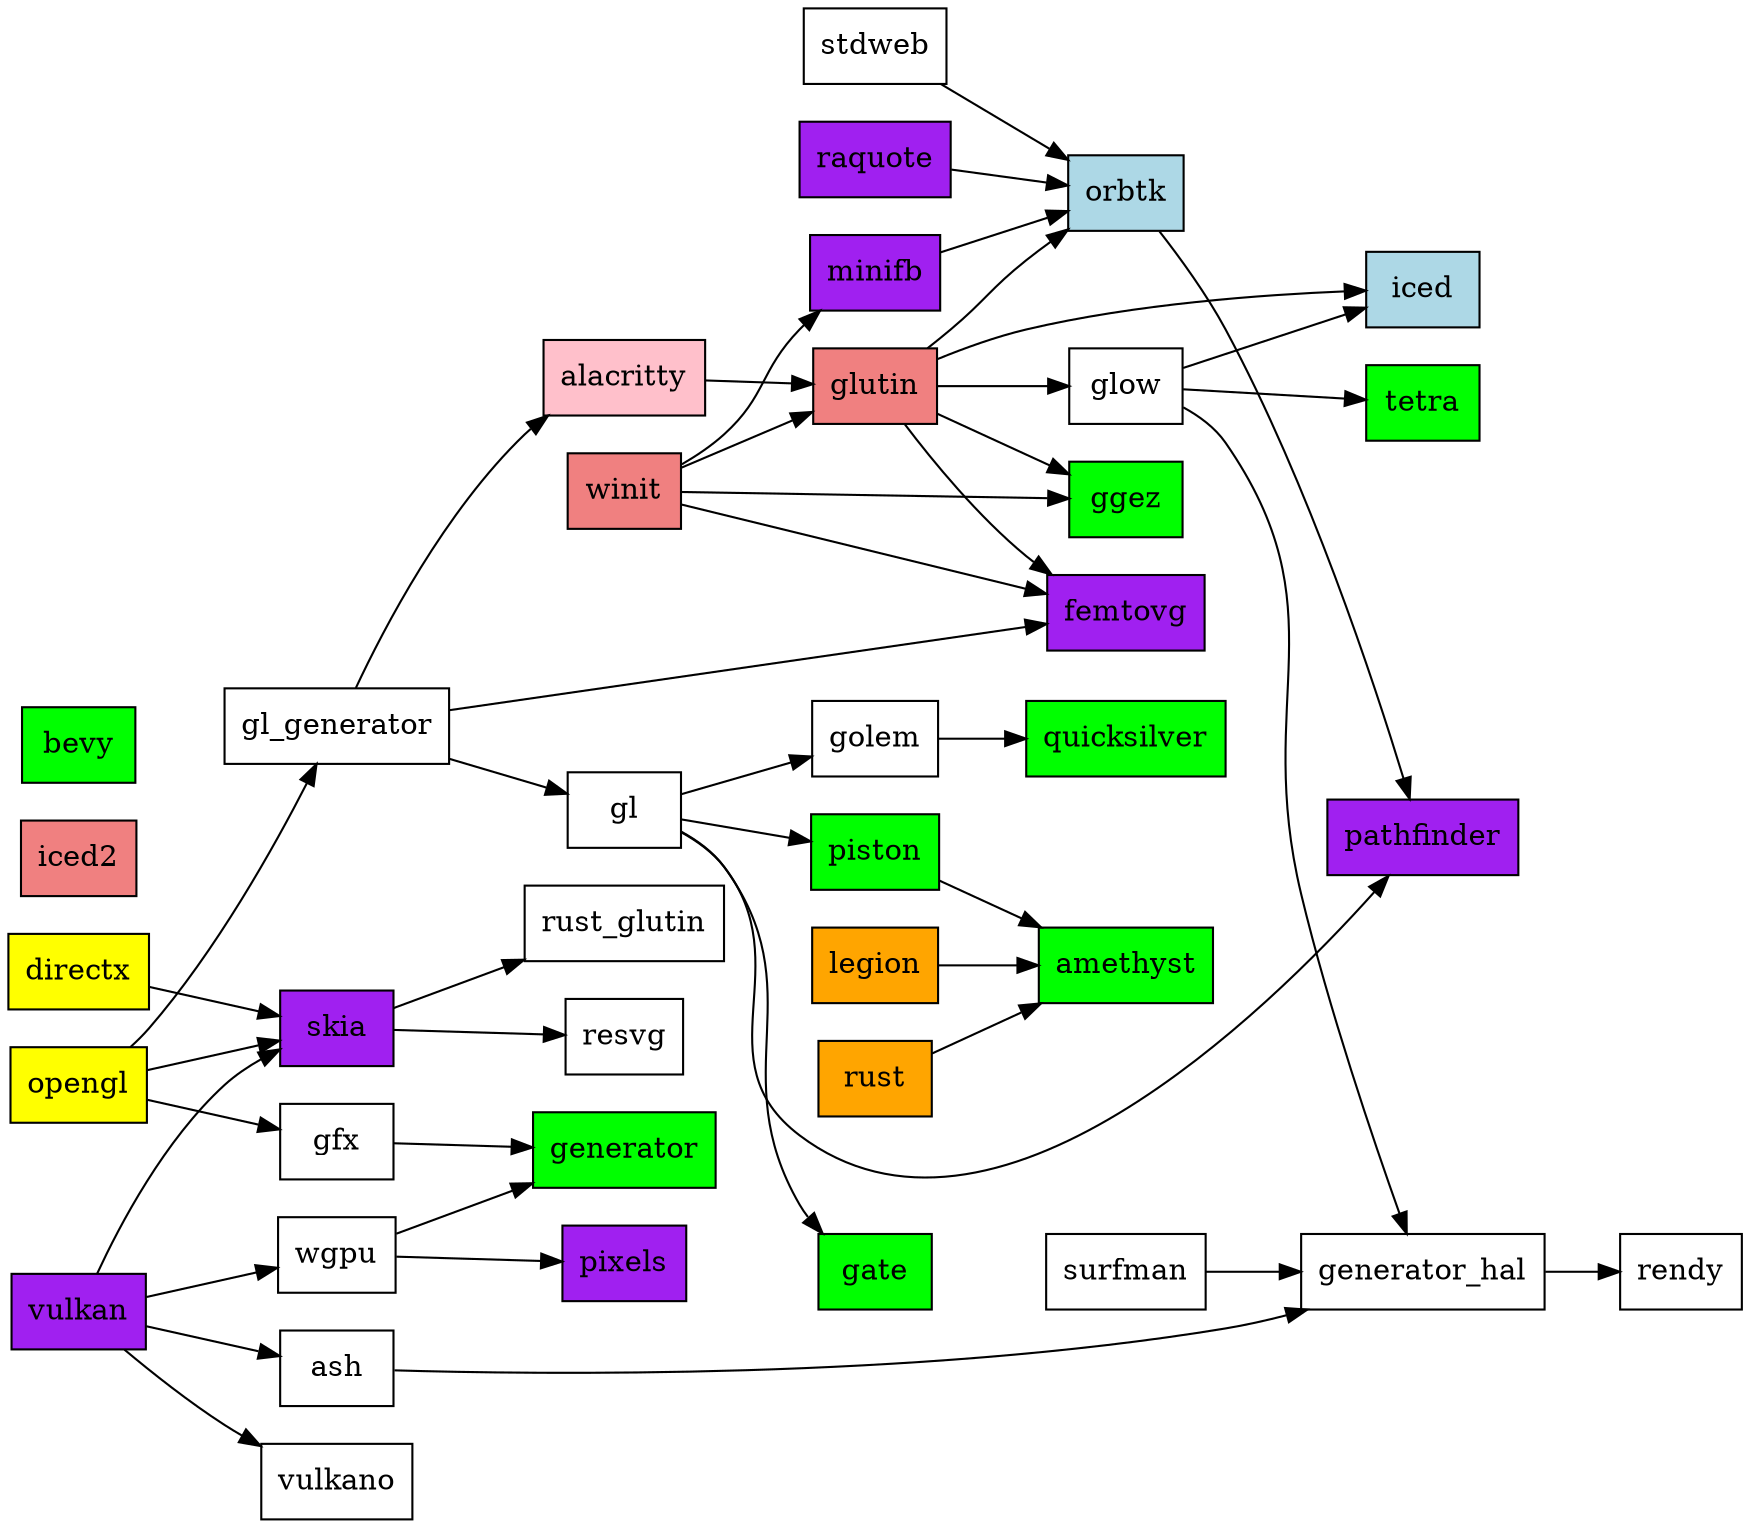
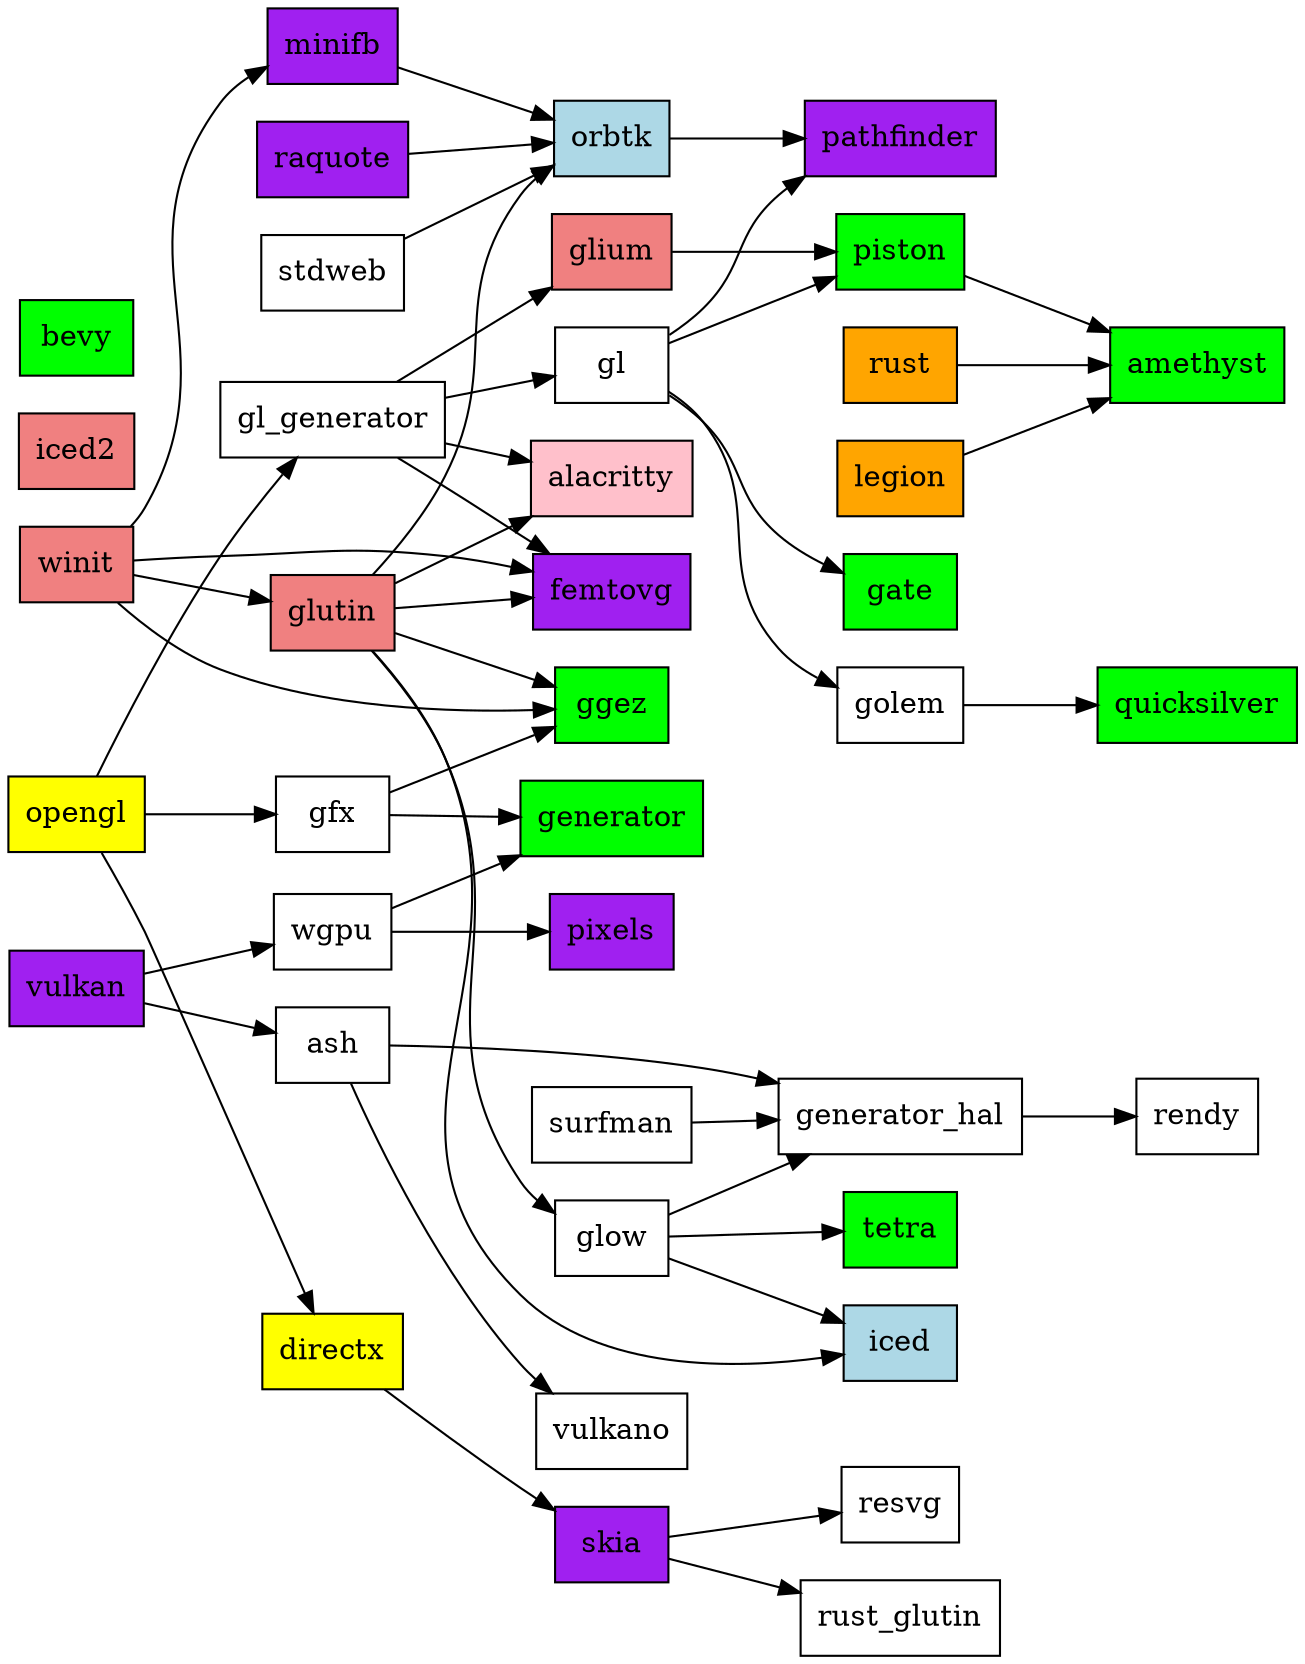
node "glium": added
edge "alacritty" -> "glutin": reversed
edge "gfx" -> "ggez": added
edge "opengl" -> "skia": now "opengl" -> "directx"
edge "vulkan" -> "skia": removed
edge "vulkan" -> "vulkano": now "ash" -> "vulkano"
